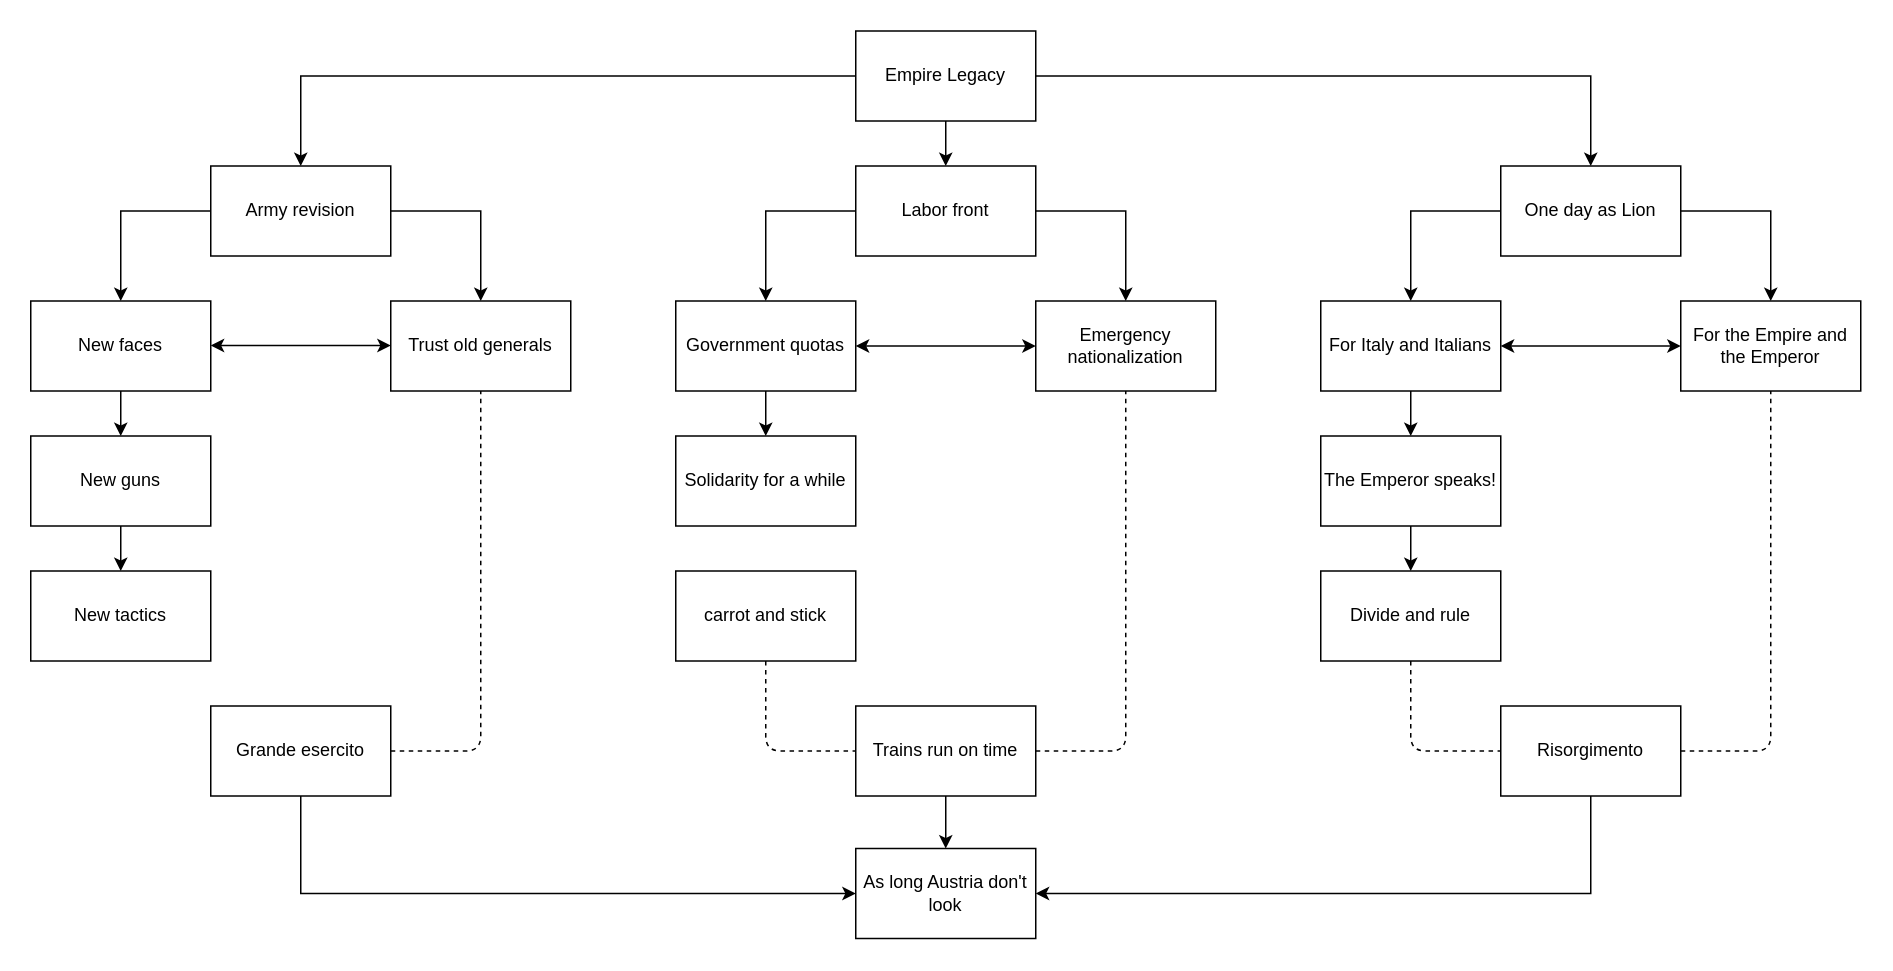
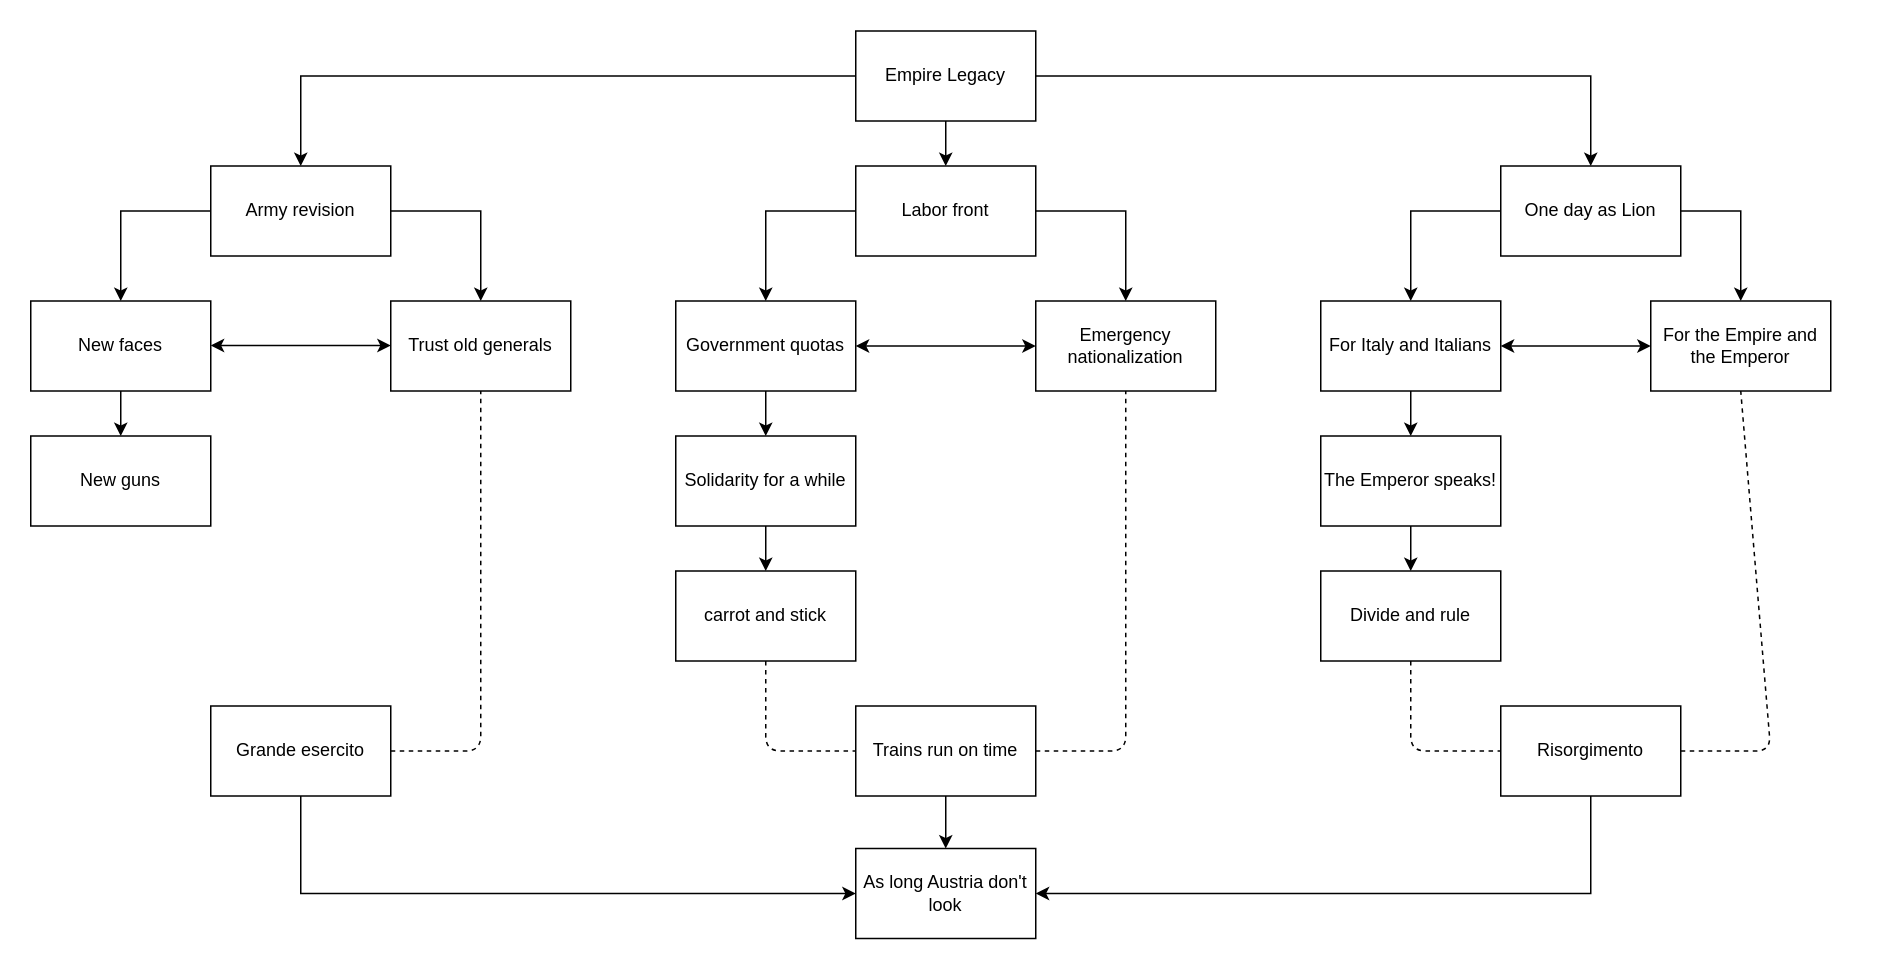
node "For the Empire and the Emperor": moved (1771, 346) -> (1741, 346)
edge "New guns" -> "New tactics": removed
edge "Solidarity for a while" -> "carrot and stick": added
node "New tactics": removed
